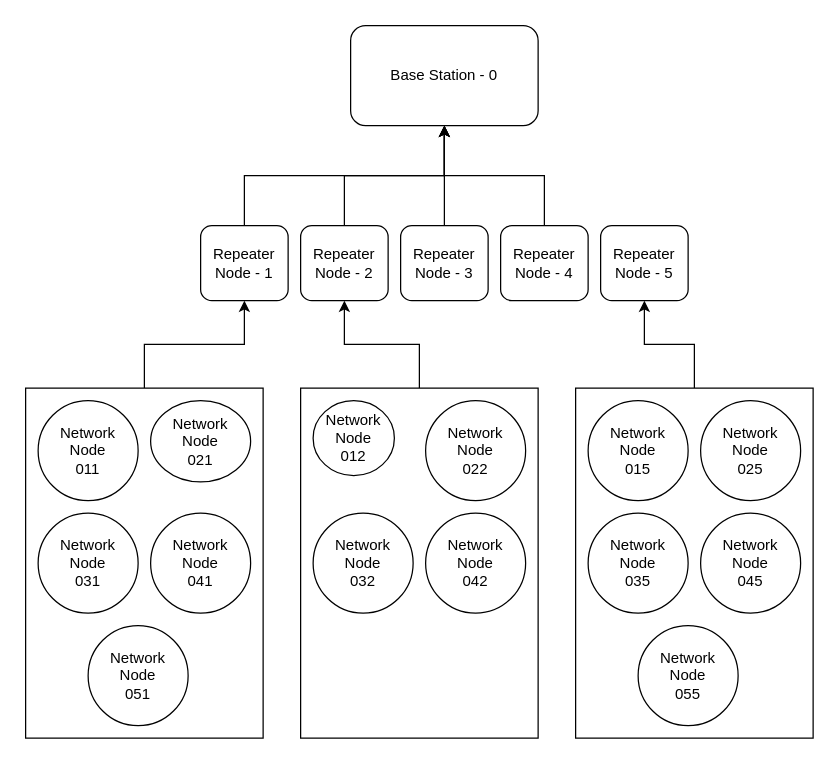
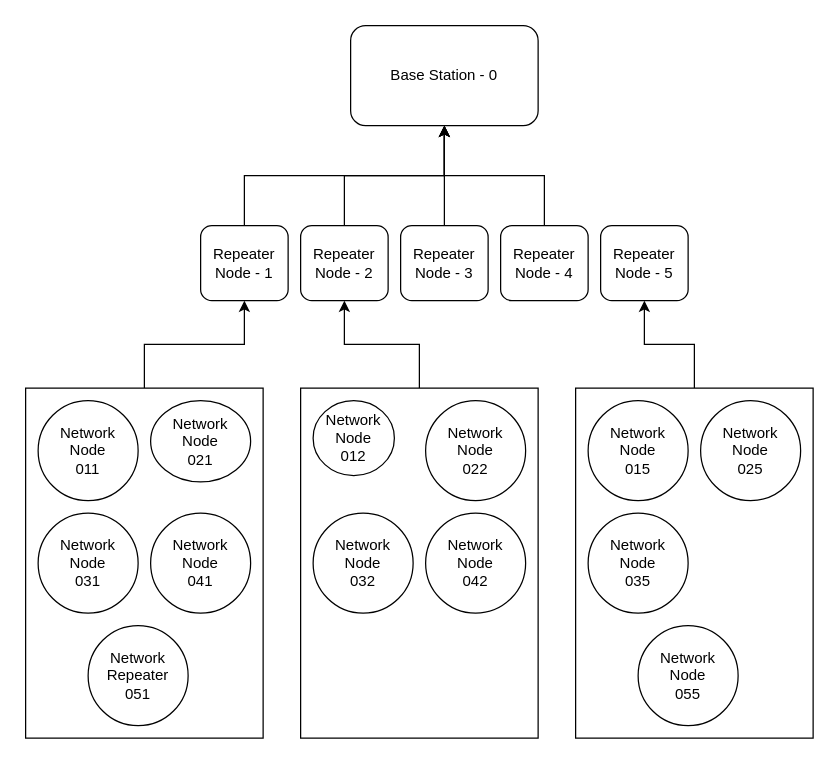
node "Network Node 045": removed
node "Network Node 051": label "Network Node 051" -> "Network Repeater 051"
